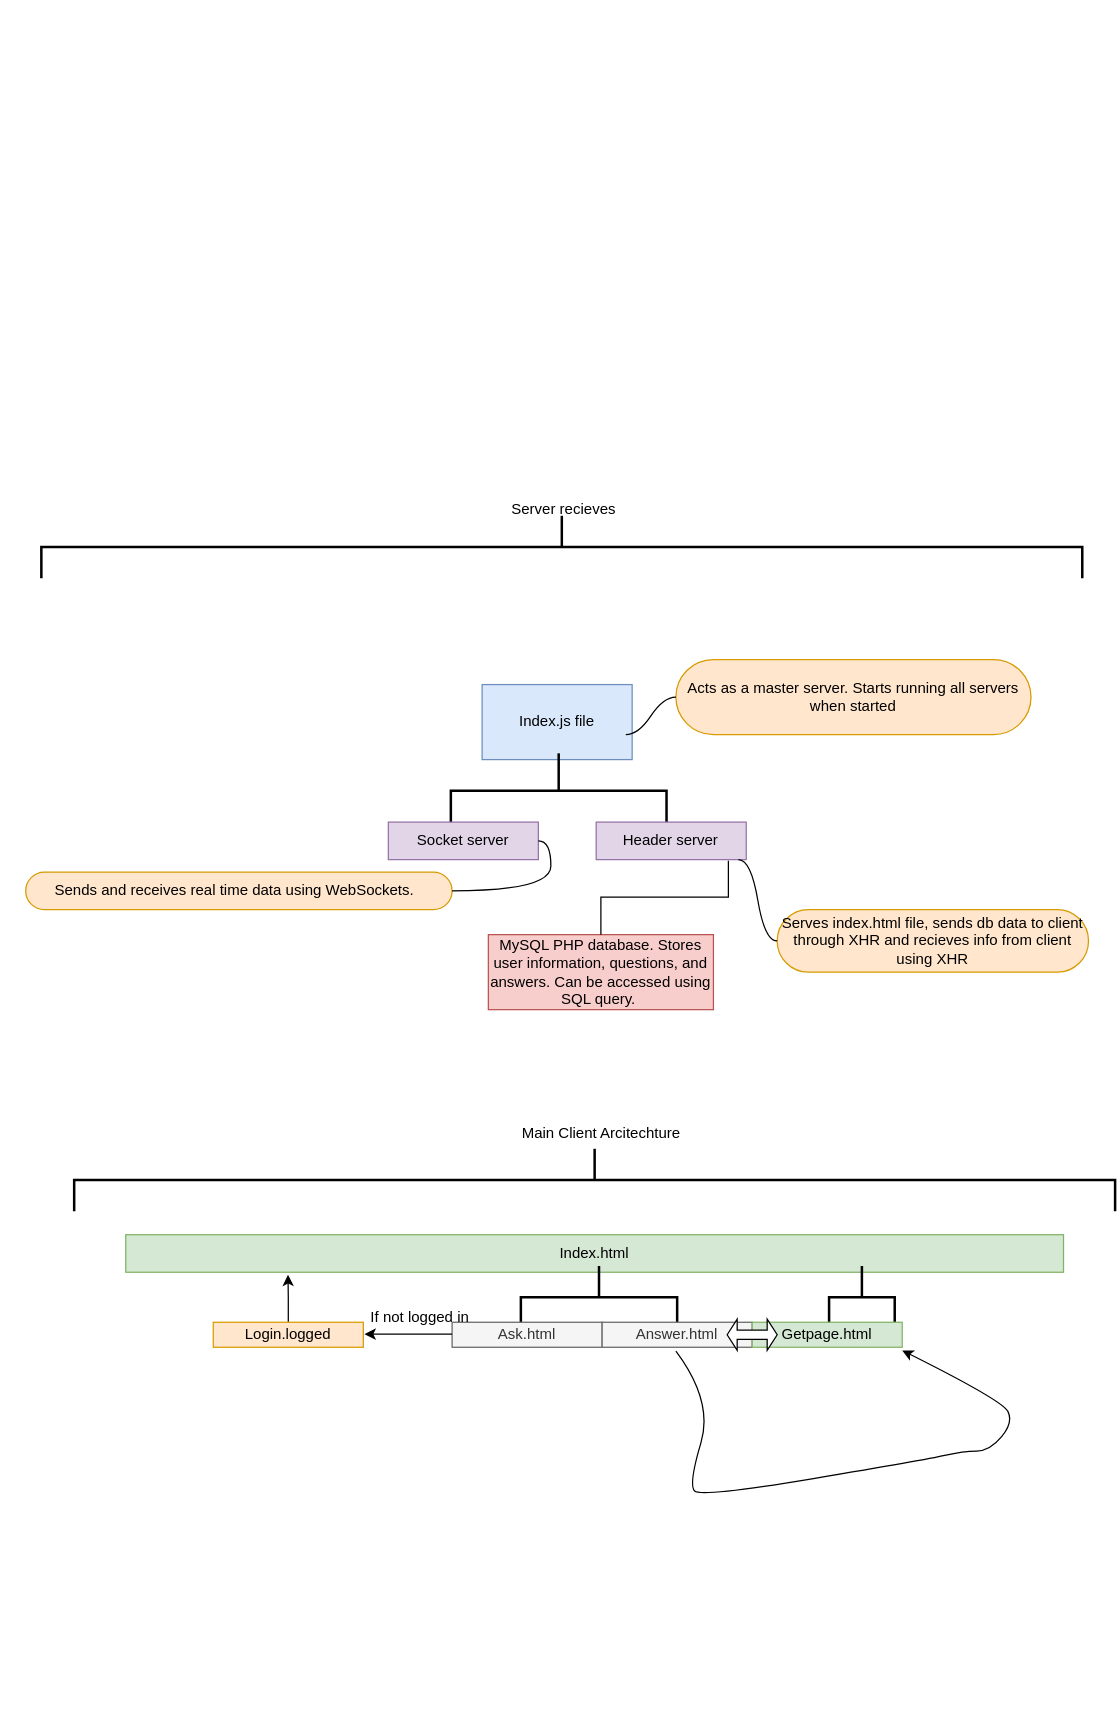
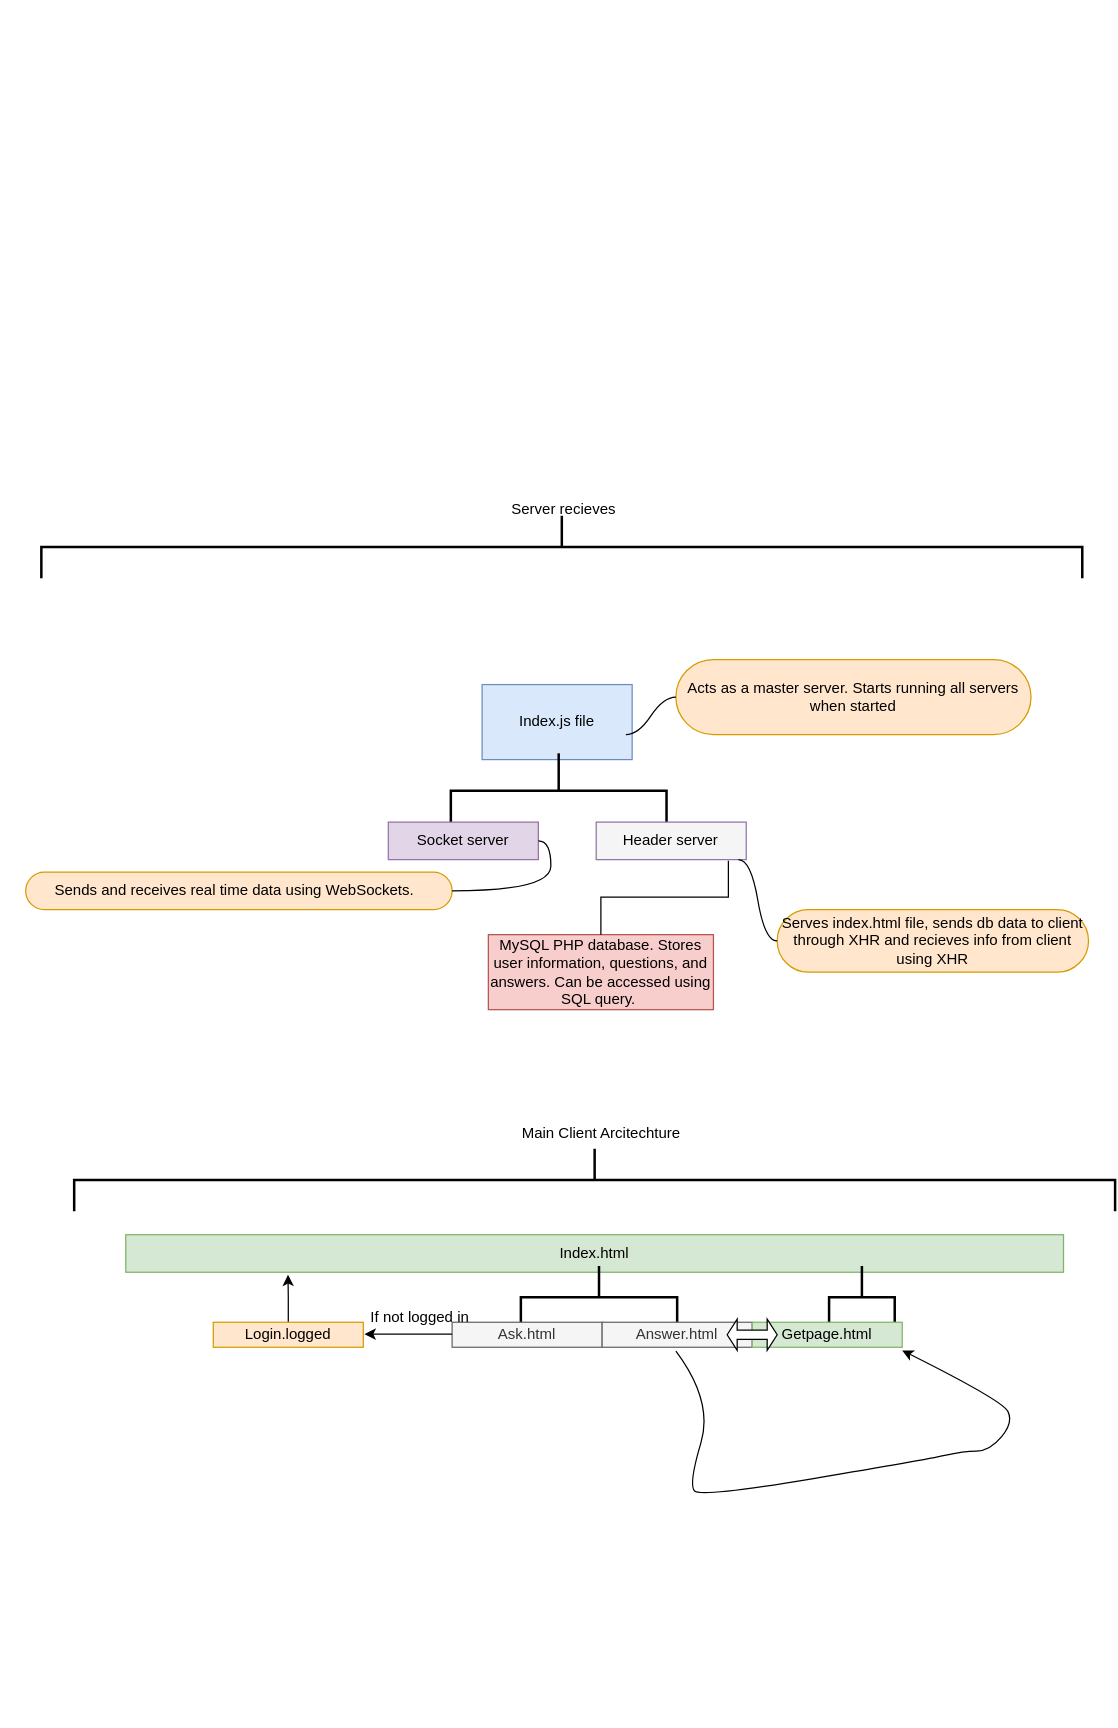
node "Header server": fillcolor #e1d5e7 -> #f5f5f5
